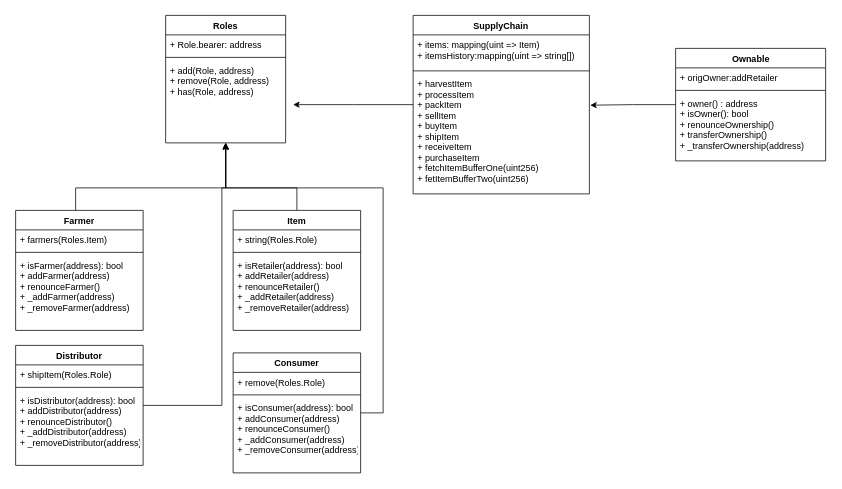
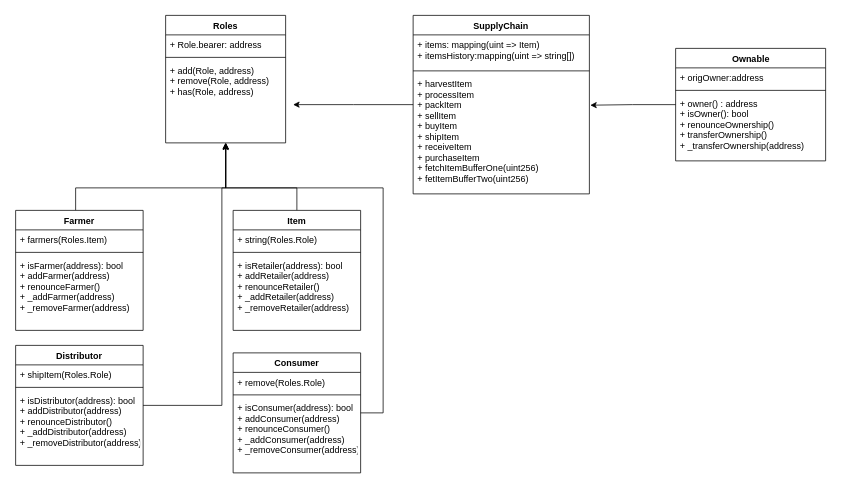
node "+ origOwner:addRetailer": label "+ origOwner:addRetailer" -> "+ origOwner:address"
